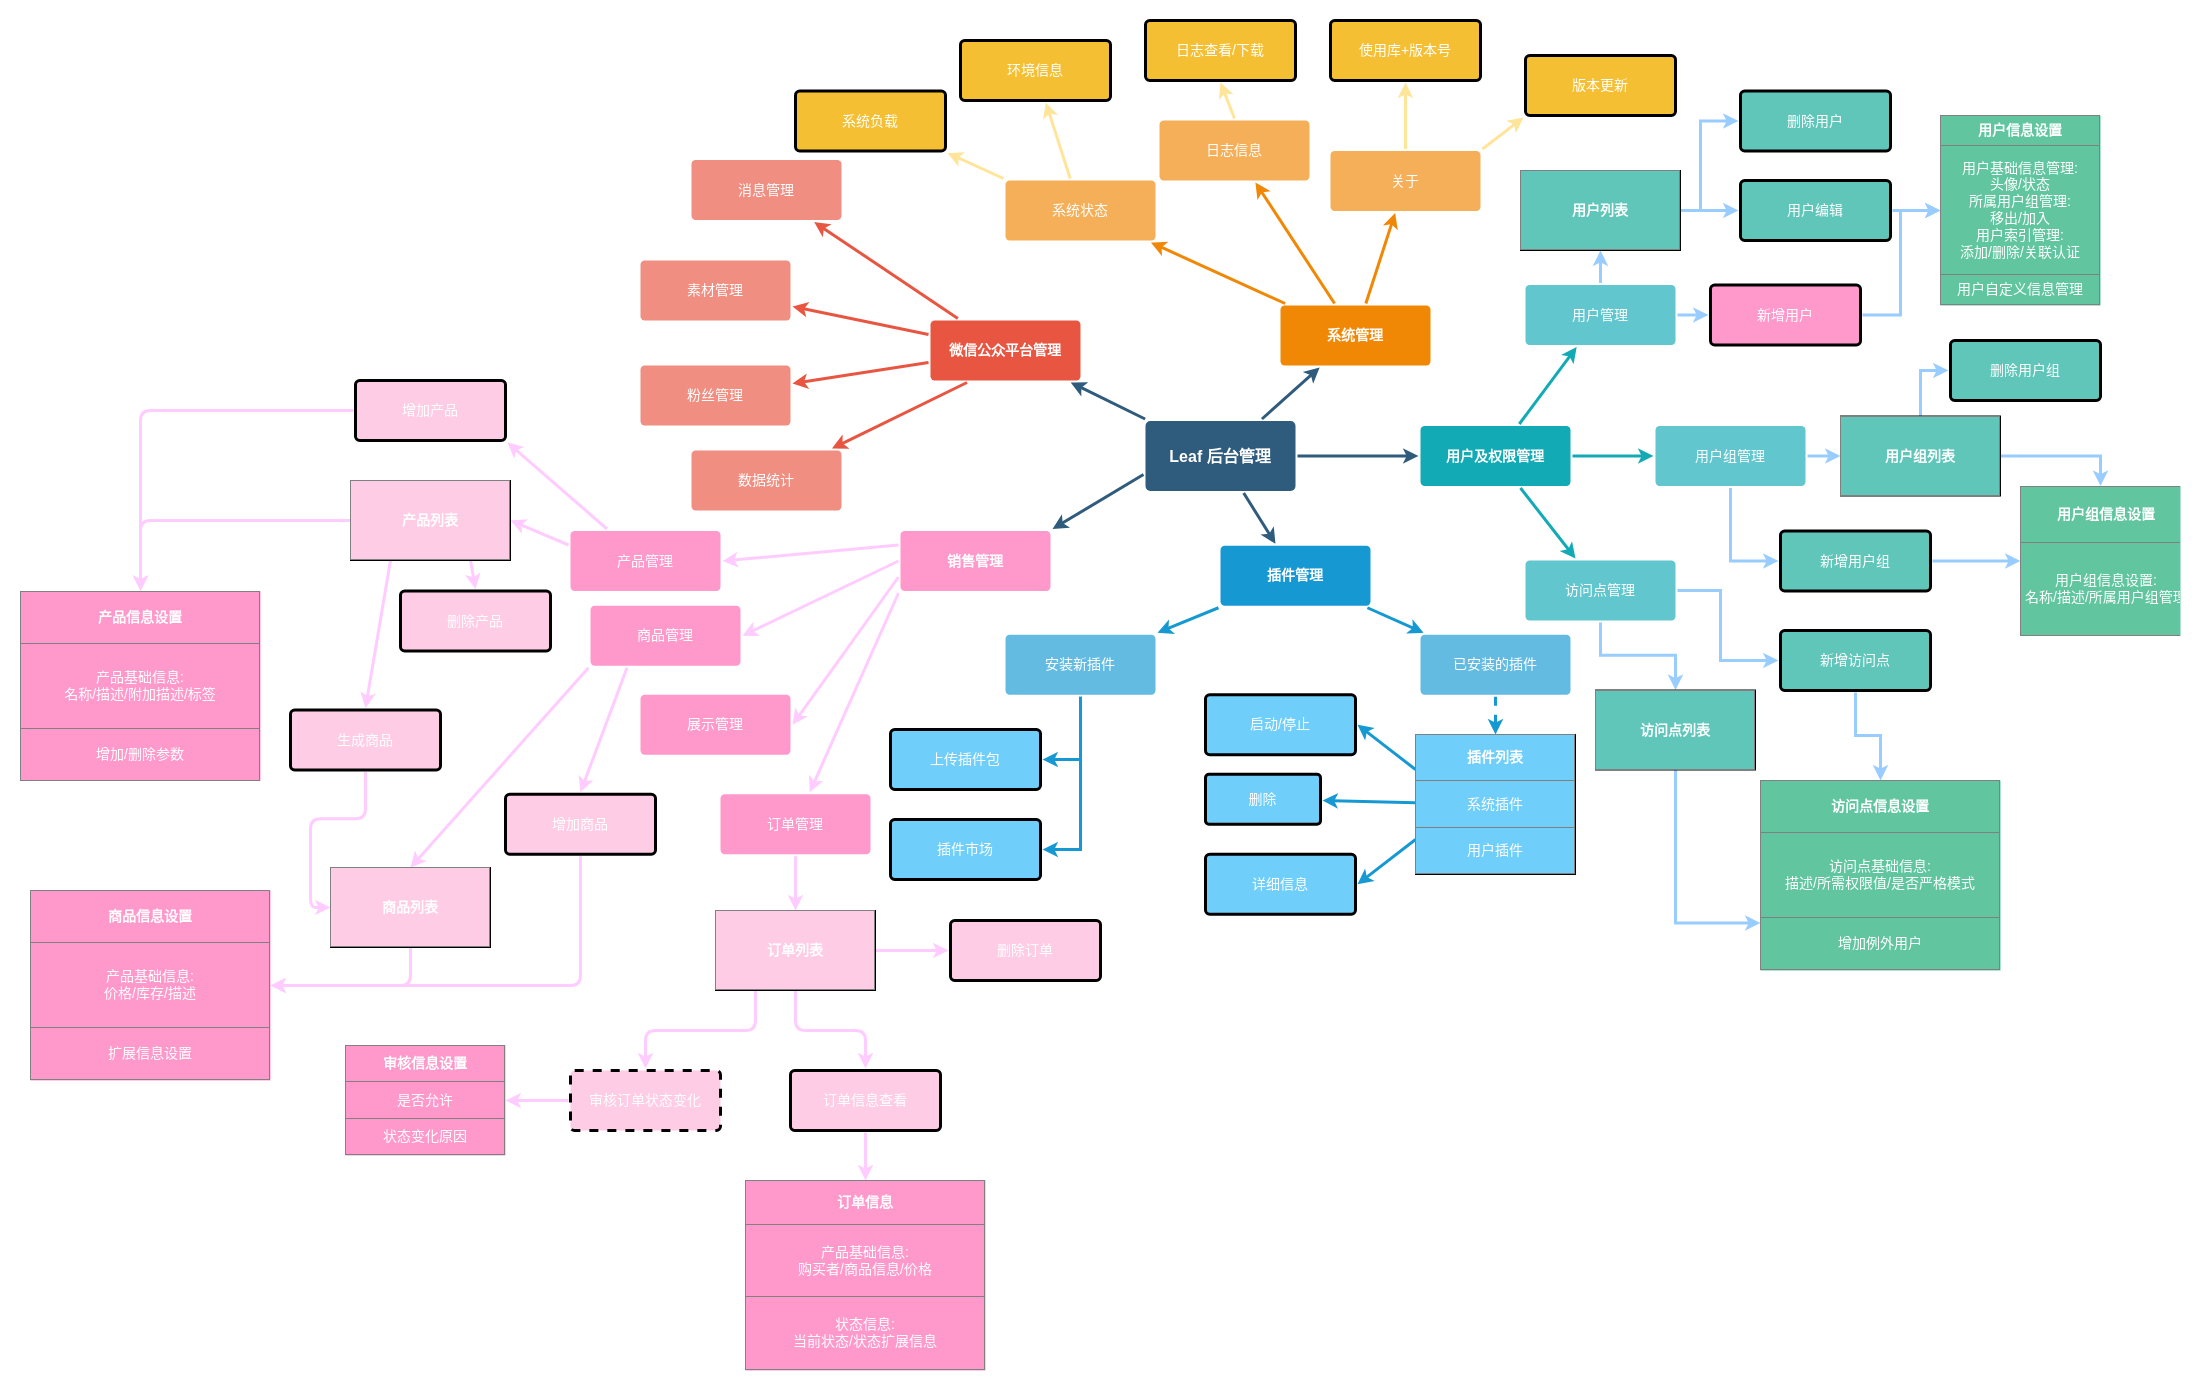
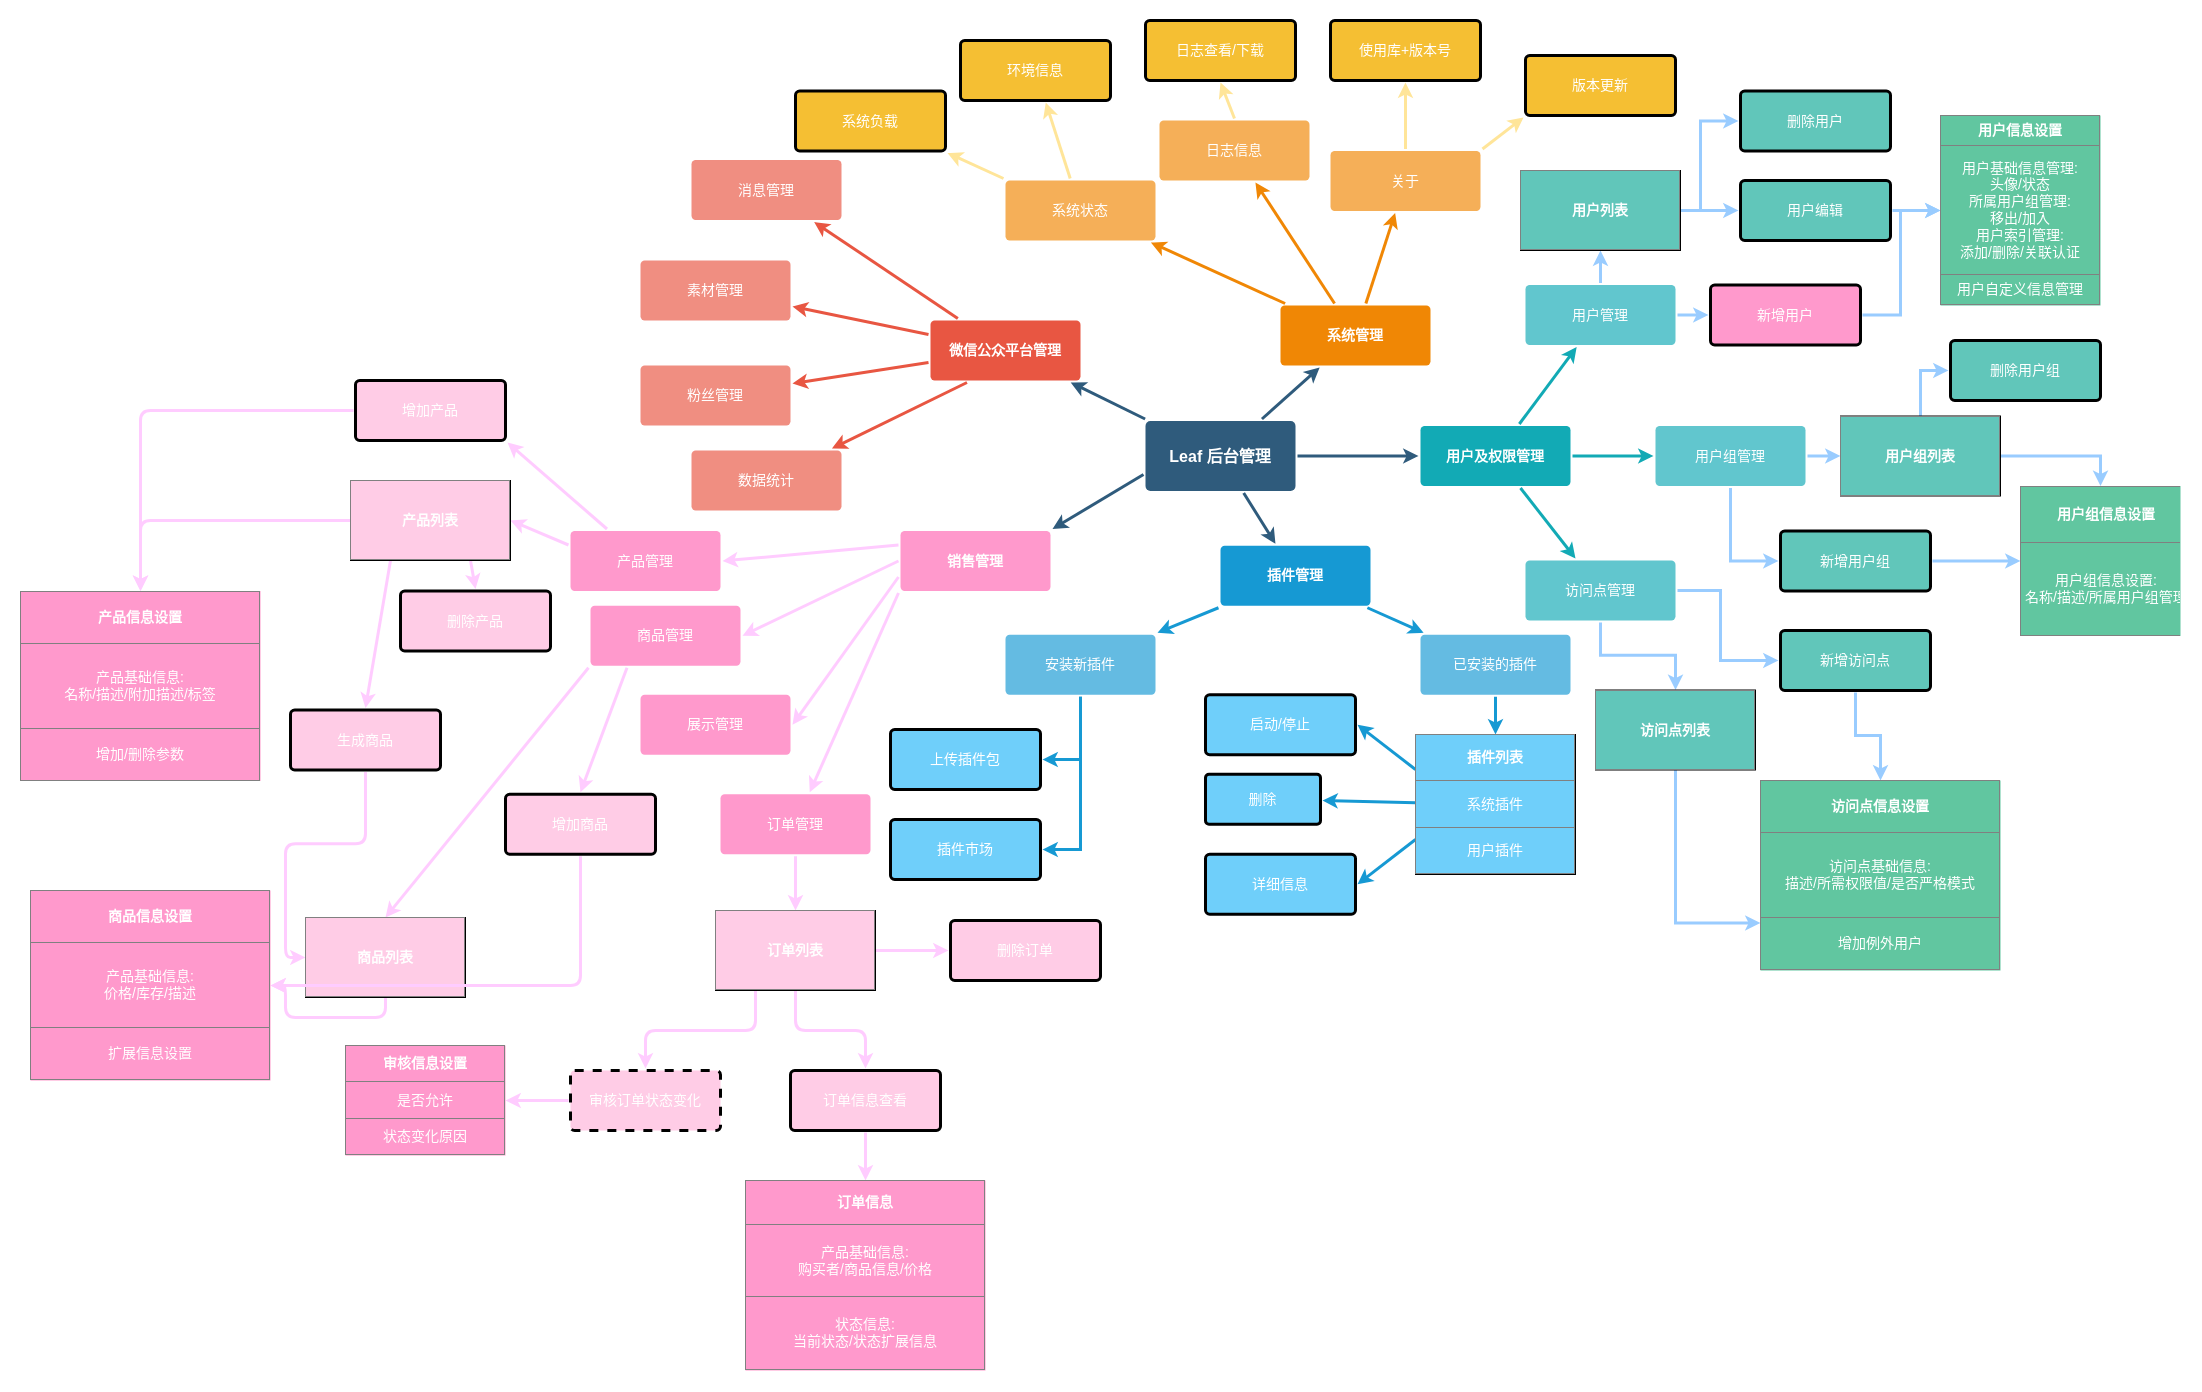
edge "已安装的插件" -> "插件列表 系统插件 用户插件": style dashed -> solid
node "商品列表": moved (411, 908) -> (386, 958)
